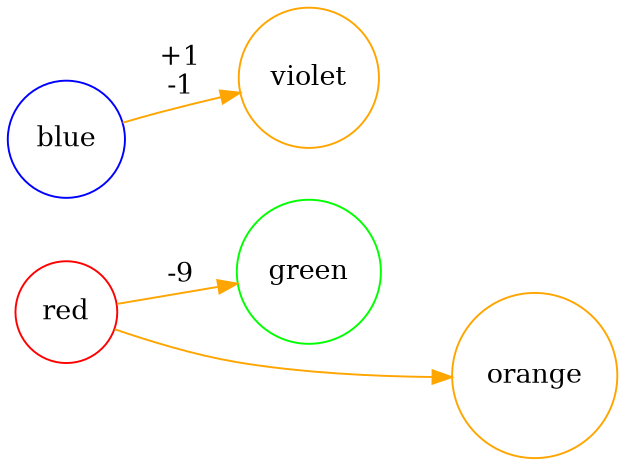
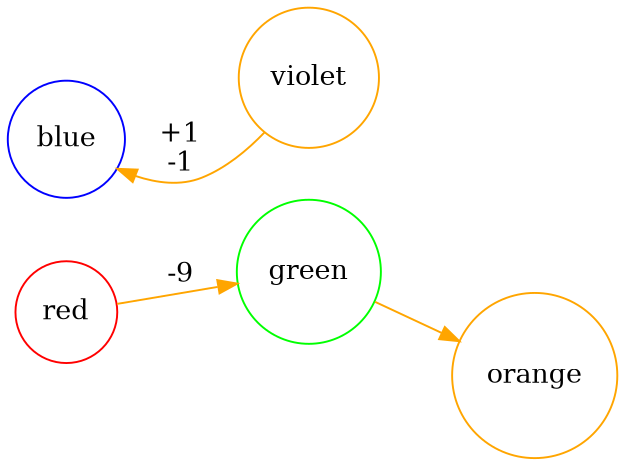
edge "blue" -> "violet": reversed
edge "red" -> "orange": now "green" -> "orange"
